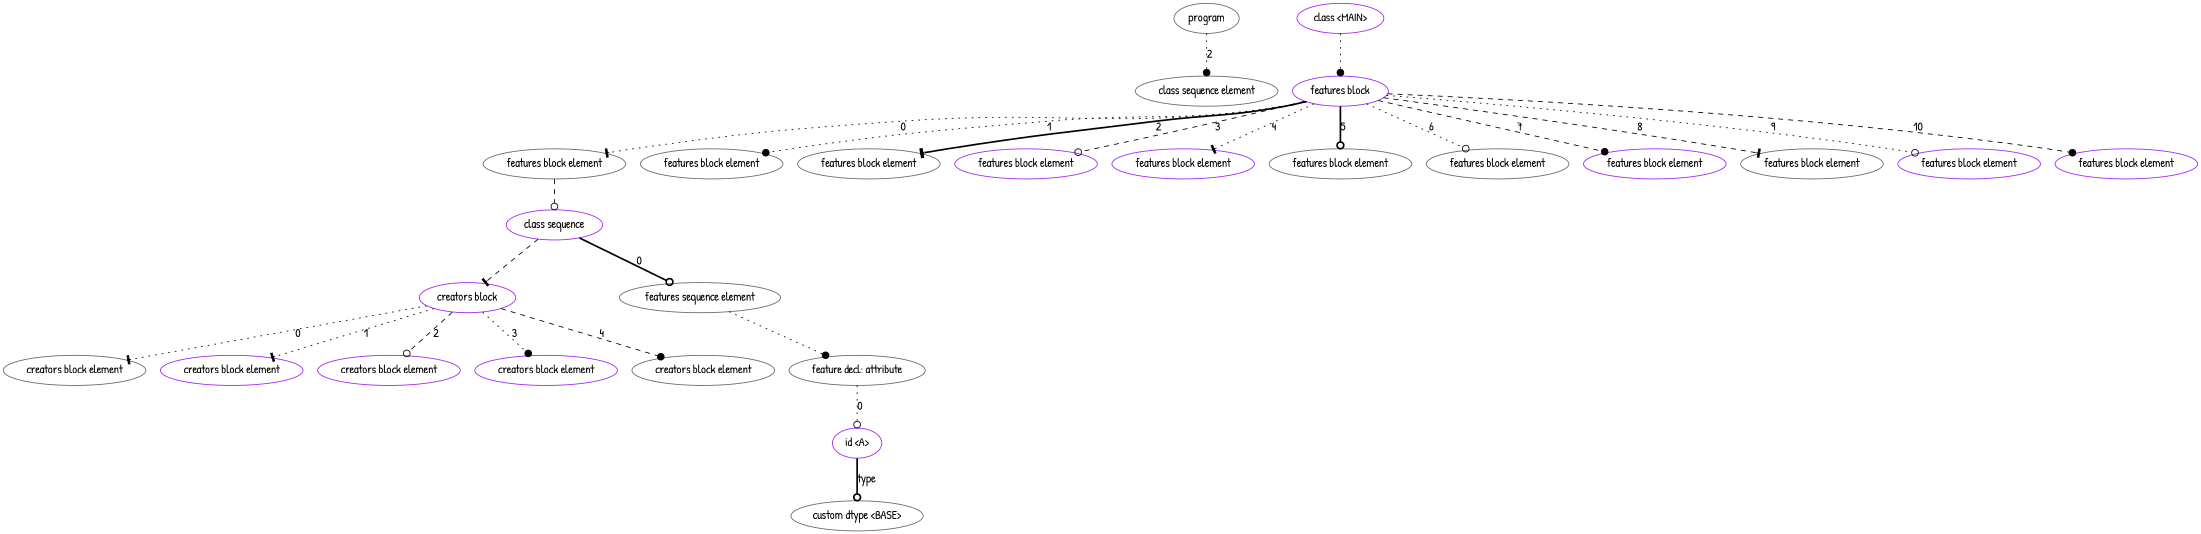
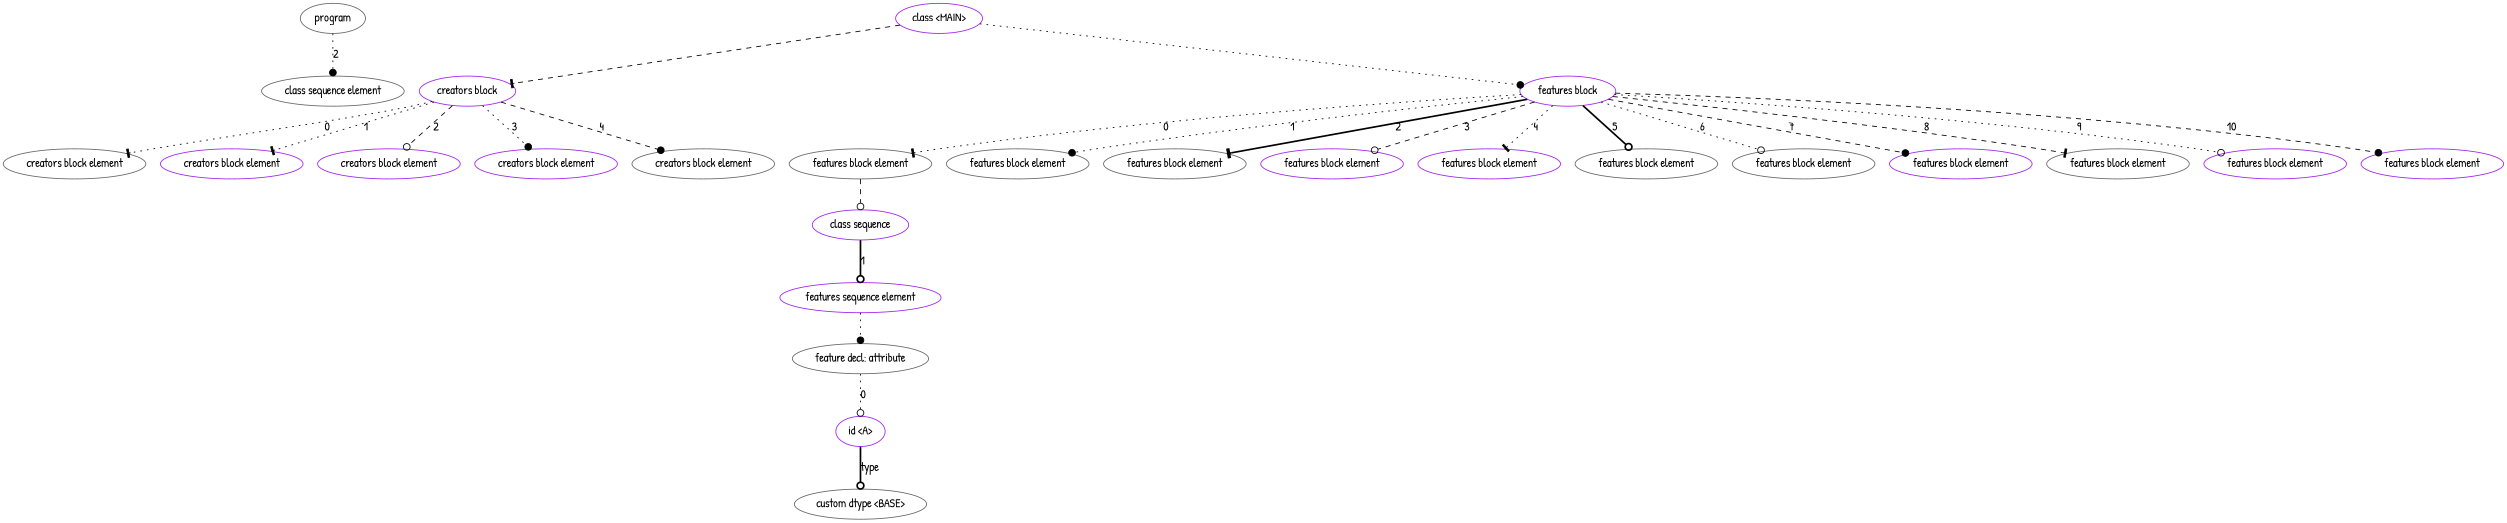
edge "class sequence" -> "creators block": now "class <MAIN>" -> "creators block"
edge "class sequence" -> "features sequence element": label "0" -> "1"
node "features sequence element": color gray40 -> purple
